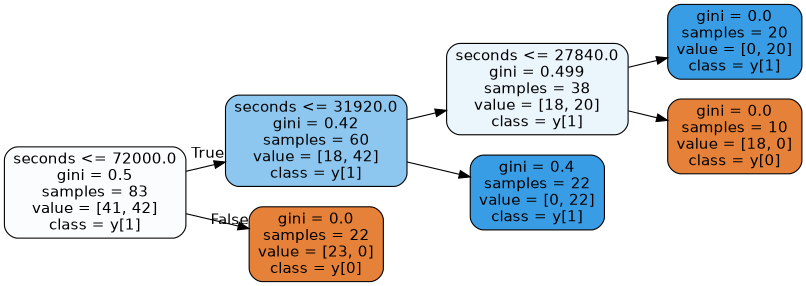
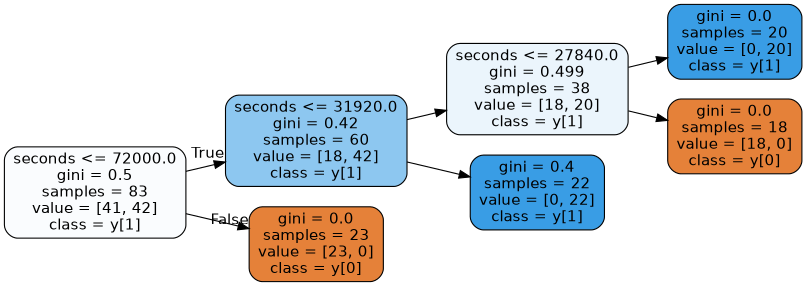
node "gini = 0.0 samples = 10 value = [18, 0] class = y[0]": label "gini = 0.0 samples = 10 value = [18, 0] class = y[0]" -> "gini = 0.0 samples = 18 value = [18, 0] class = y[0]"
node "gini = 0.0 samples = 22 value = [23, 0] class = y[0]": label "gini = 0.0 samples = 22 value = [23, 0] class = y[0]" -> "gini = 0.0 samples = 23 value = [23, 0] class = y[0]"
